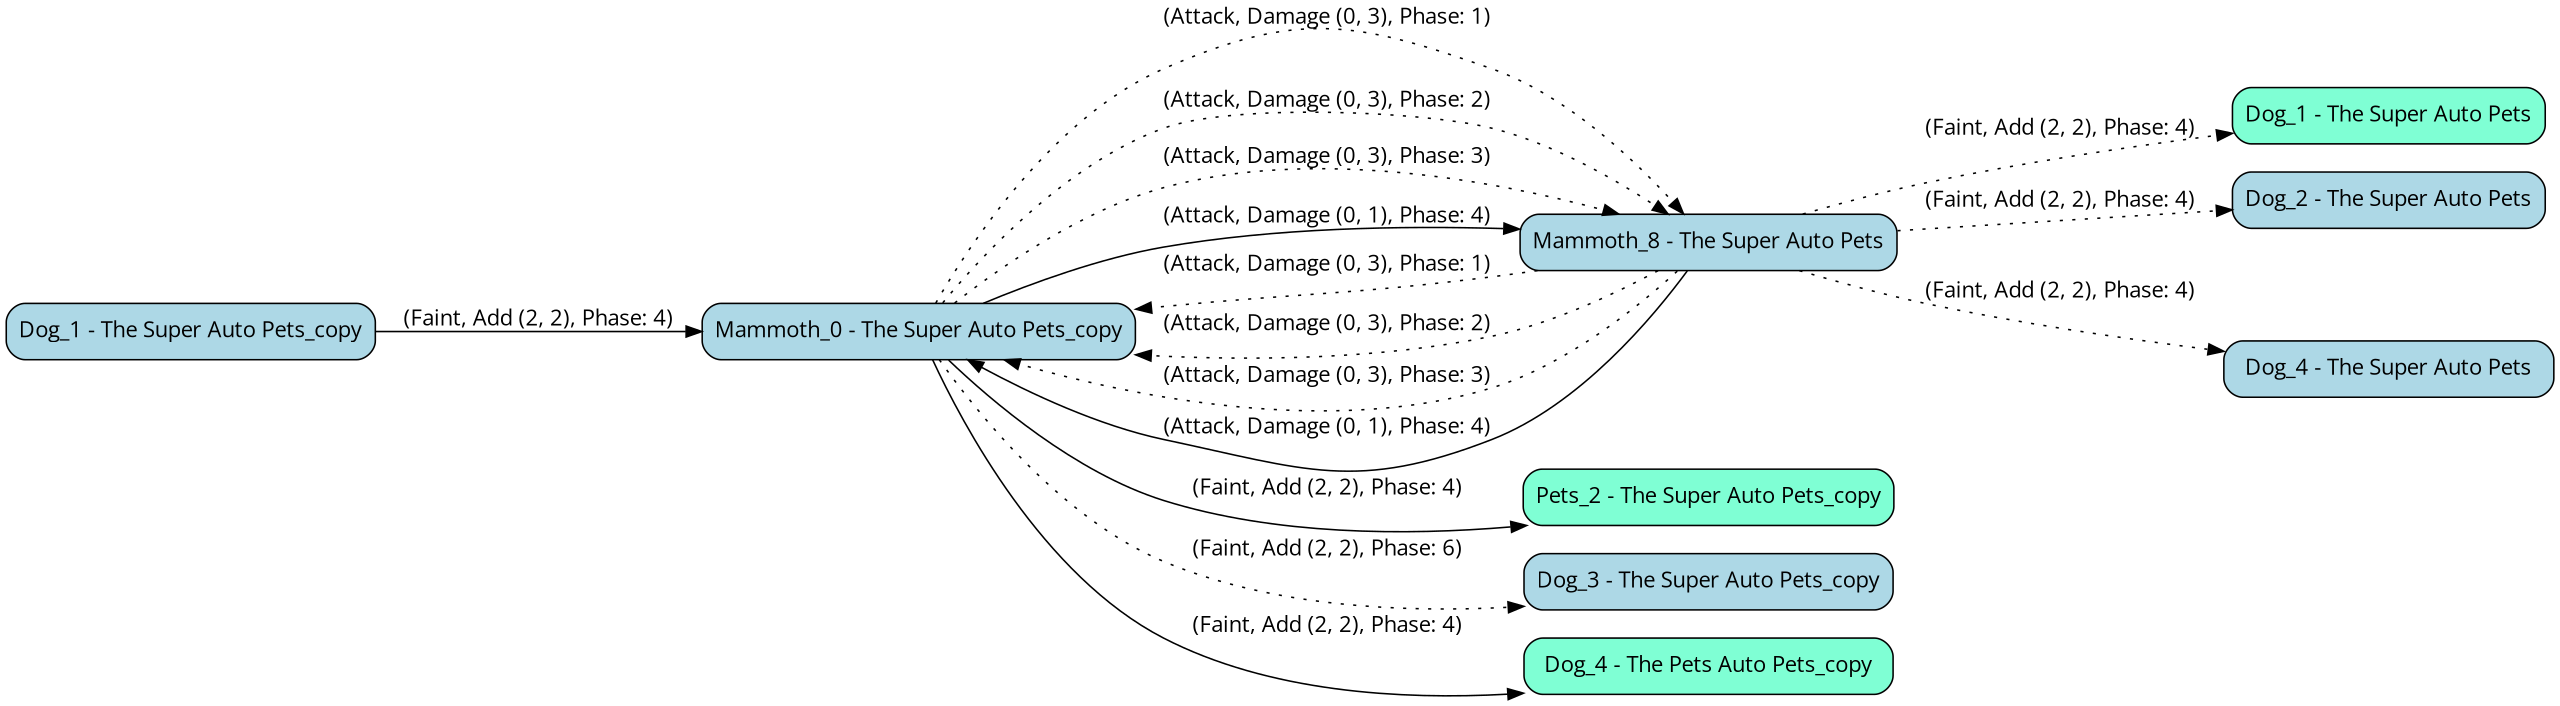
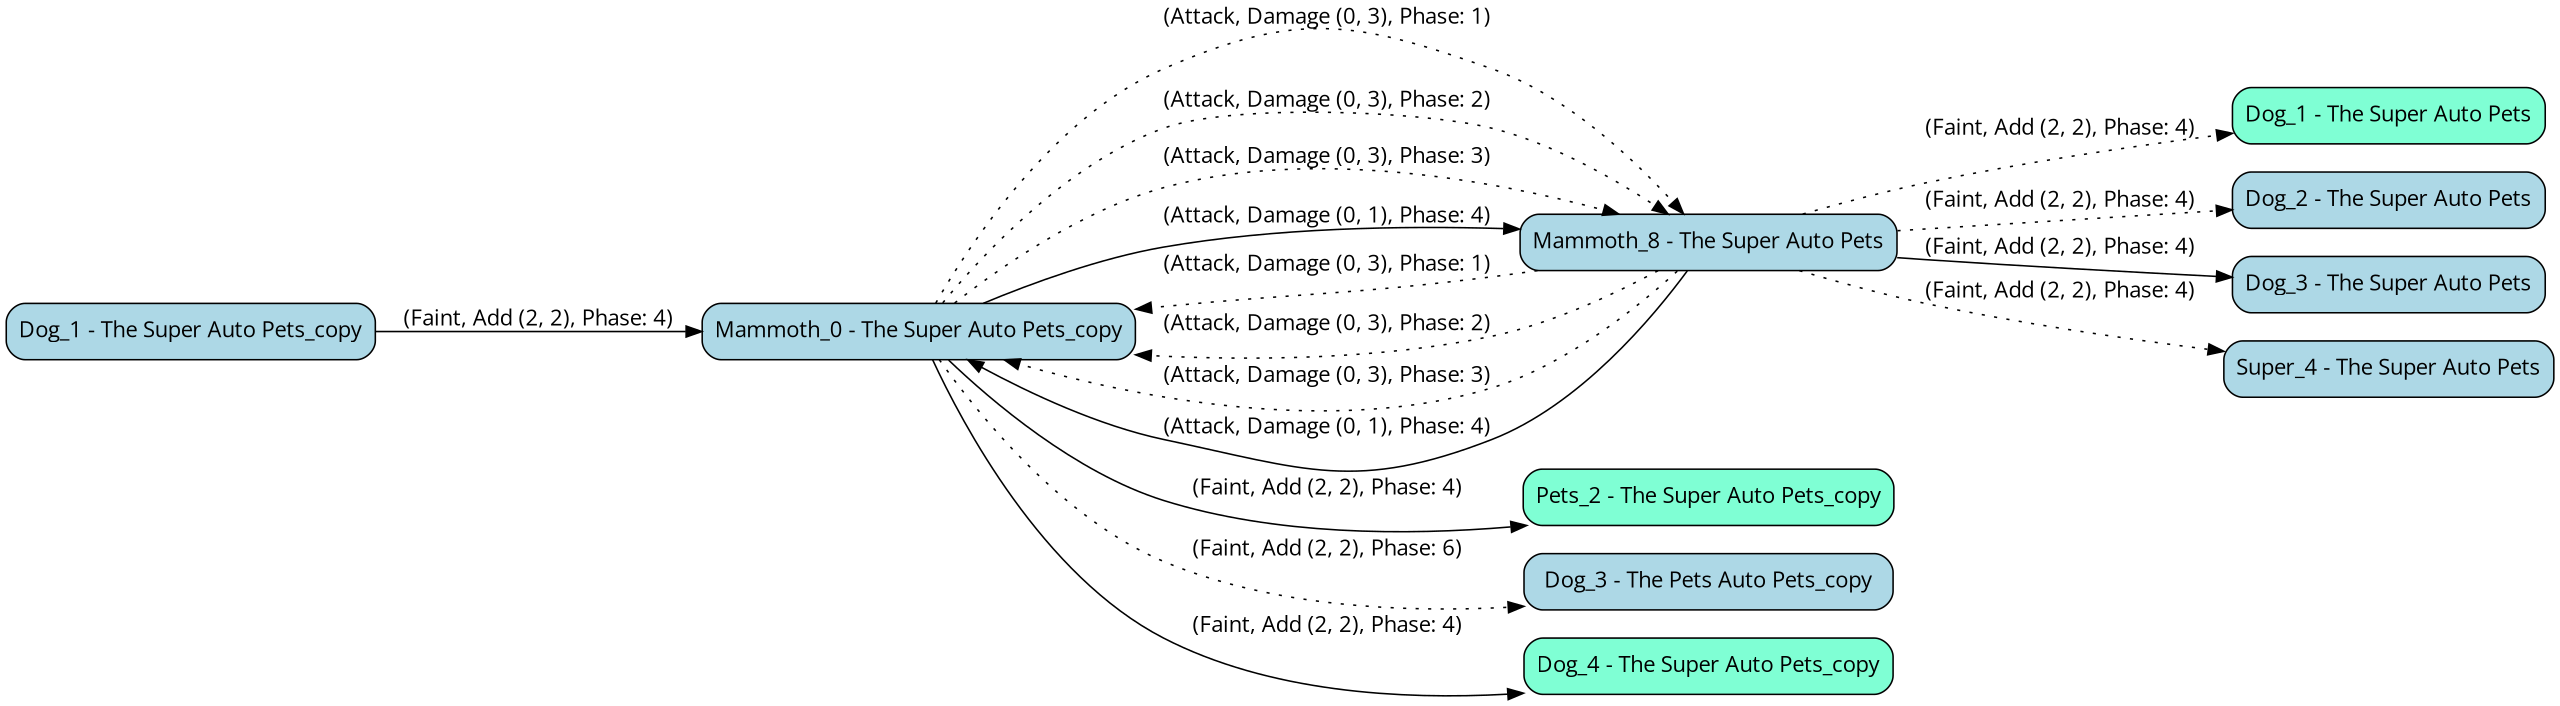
node "Dog_3 - The Super Auto Pets": added
node "Dog_4 - The Super Auto Pets": label "Dog_4 - The Super Auto Pets" -> "Super_4 - The Super Auto Pets"
node "Dog_3 - The Super Auto Pets_copy": label "Dog_3 - The Super Auto Pets_copy" -> "Dog_3 - The Pets Auto Pets_copy"
node "Dog_4 - The Pets Auto Pets_copy": label "Dog_4 - The Pets Auto Pets_copy" -> "Dog_4 - The Super Auto Pets_copy"
